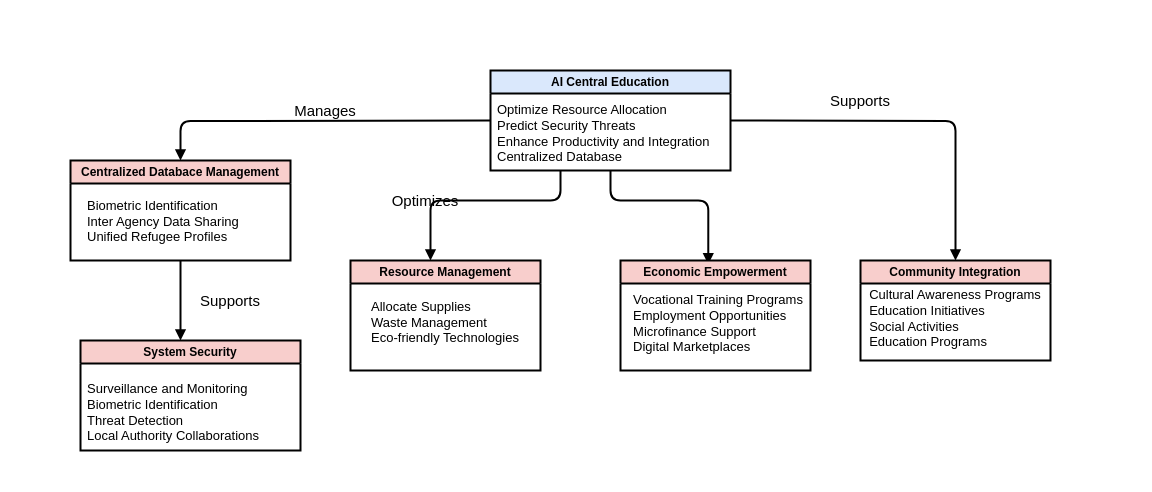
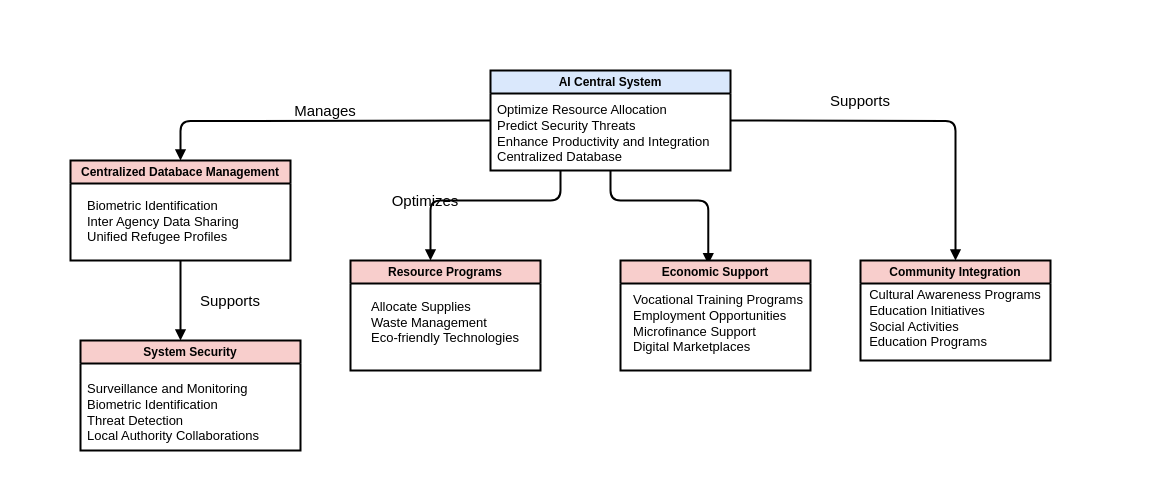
node "AI Central Education": label "AI Central Education" -> "AI Central System"
node "Resource Management": label "Resource Management" -> "Resource Programs"
node "Economic Empowerment": label "Economic Empowerment" -> "Economic Support"
